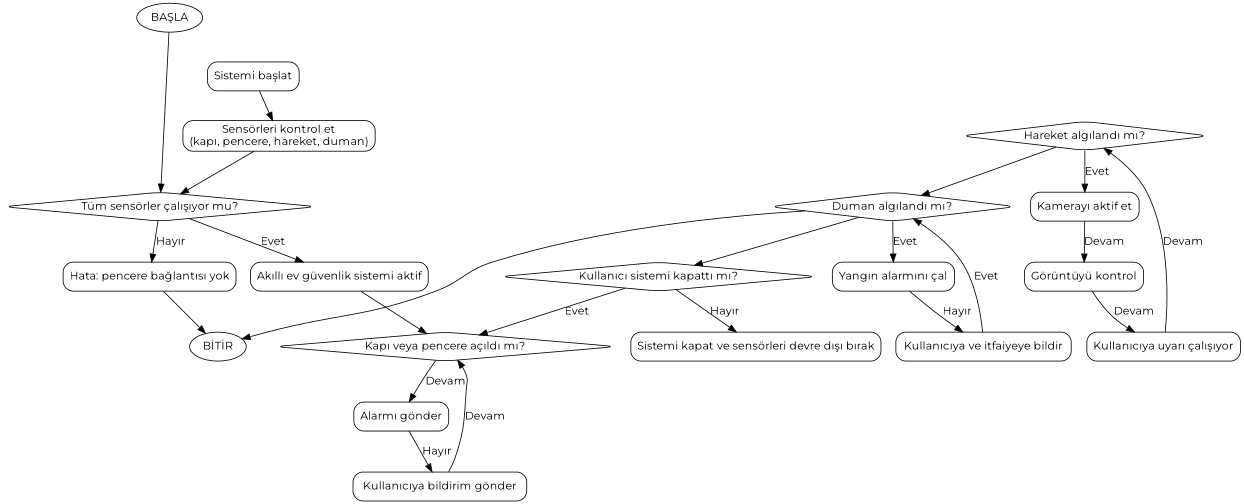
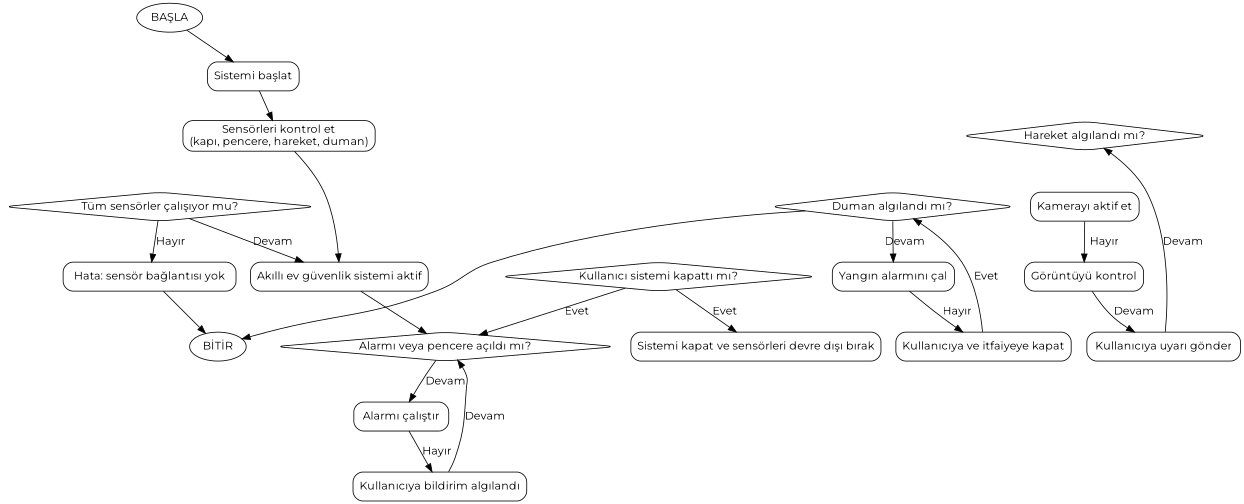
edge "BAŞLA" -> "Tüm sensörler çalışıyor mu?": now "BAŞLA" -> "Sistemi başlat"
edge "Hareket algılandı mı?" -> "Kamerayı aktif et": removed, label "Evet"
edge "Hareket algılandı mı?" -> "Duman algılandı mı?": removed
edge "Sensörleri kontrol et (kapı, pencere, hareket, duman)" -> "Tüm sensörler çalışıyor mu?": now "Sensörleri kontrol et (kapı, pencere, hareket, duman)" -> "Akıllı ev güvenlik sistemi aktif"
edge "Duman algılandı mı?" -> "Kullanıcı sistemi kapattı mı?": removed
edge "Tüm sensörler çalışıyor mu?" -> "Akıllı ev güvenlik sistemi aktif": label "Evet" -> "Devam"
edge "Duman algılandı mı?" -> "Yangın alarmını çal": label "Evet" -> "Devam"
edge "Kamerayı aktif et" -> "Görüntüyü kontrol": label "Devam" -> "Hayır"
node "Hata: pencere bağlantısı yok": label "Hata: pencere bağlantısı yok" -> "Hata: sensör bağlantısı yok"
edge "Kullanıcı sistemi kapattı mı?" -> "Sistemi kapat ve sensörleri devre dışı bırak": label "Hayır" -> "Evet"
node "Kapı veya pencere açıldı mı?": label "Kapı veya pencere açıldı mı?" -> "Alarmı veya pencere açıldı mı?"
node "Kullanıcıya ve itfaiyeye bildir": label "Kullanıcıya ve itfaiyeye bildir" -> "Kullanıcıya ve itfaiyeye kapat"
node "Kullanıcıya uyarı çalışıyor": label "Kullanıcıya uyarı çalışıyor" -> "Kullanıcıya uyarı gönder"
node "Alarmı gönder": label "Alarmı gönder" -> "Alarmı çalıştır"
node "Kullanıcıya bildirim gönder": label "Kullanıcıya bildirim gönder" -> "Kullanıcıya bildirim algılandı"
